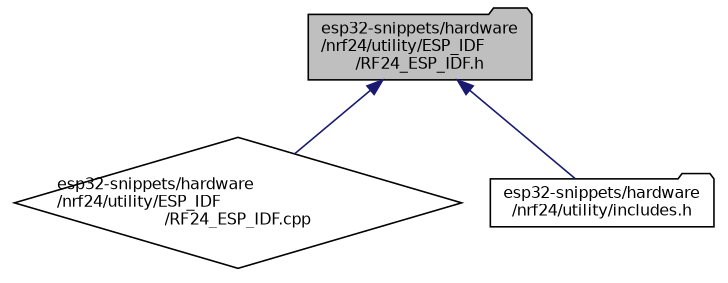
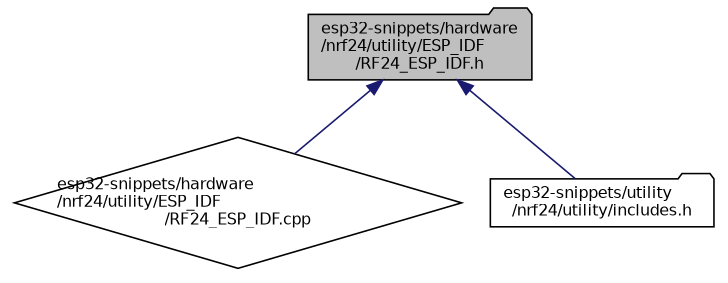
node "esp32-snippets/hardware /nrf24/utility/includes.h": label "esp32-snippets/hardware /nrf24/utility/includes.h" -> "esp32-snippets/utility /nrf24/utility/includes.h"
